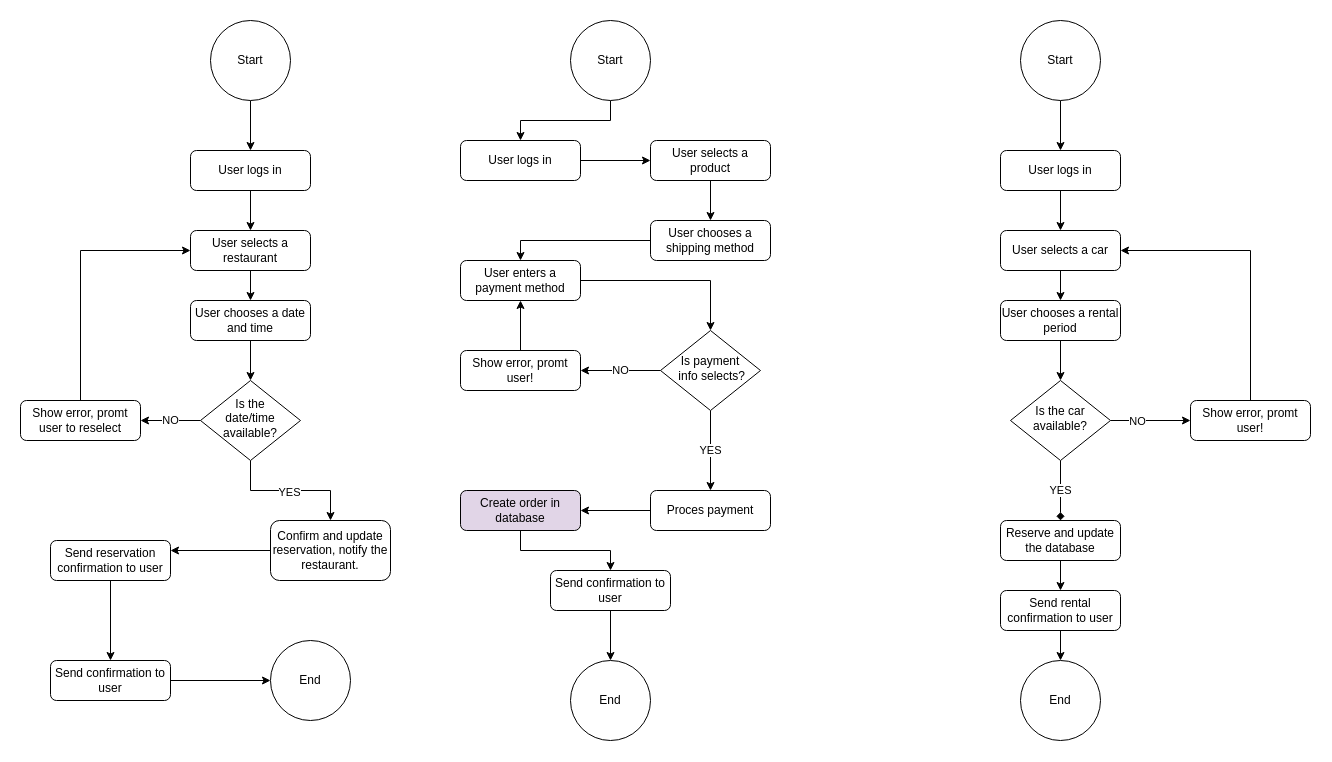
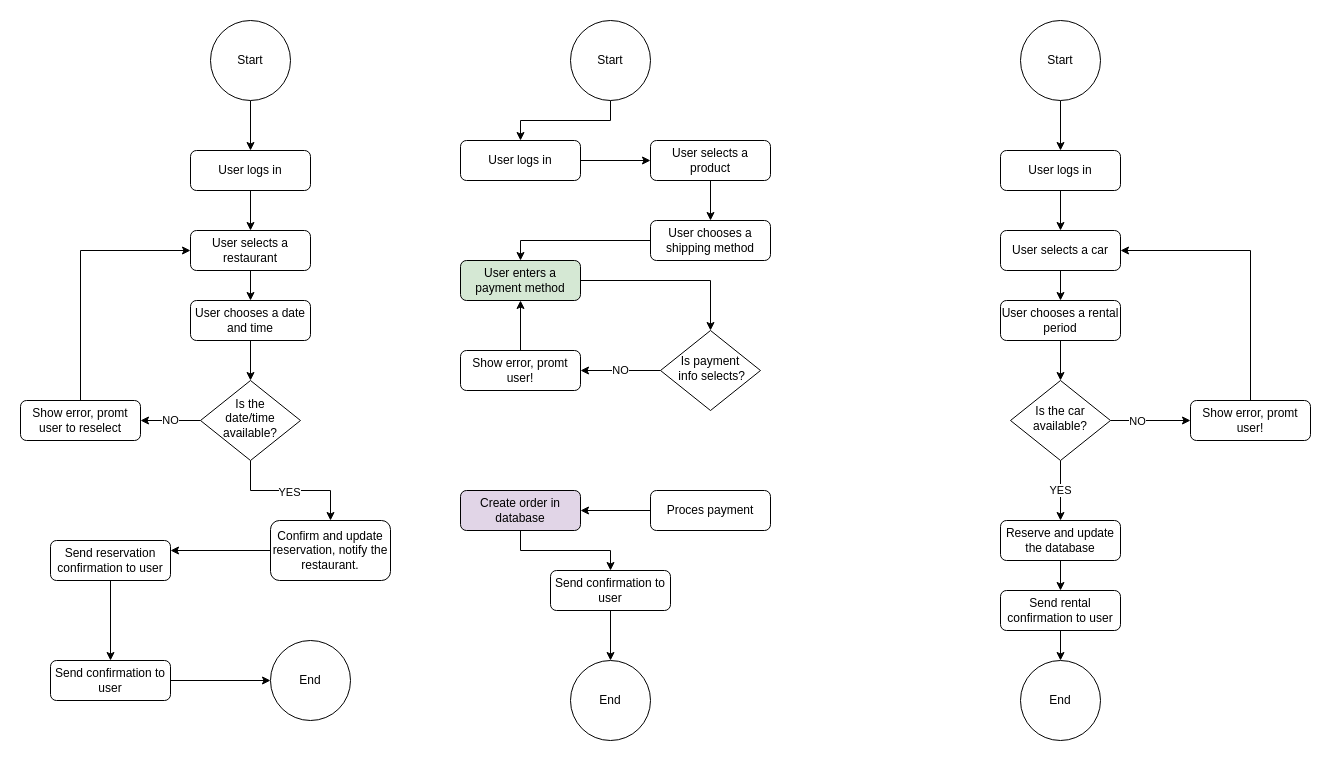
node "User enters a payment method": fillcolor #ffffff -> #d5e8d4
edge "Is payment info selects?" -> "Proces payment": removed, label "YES"
edge "Is the car available?" -> "Reserve and update the database": arrowhead diamond -> classic
